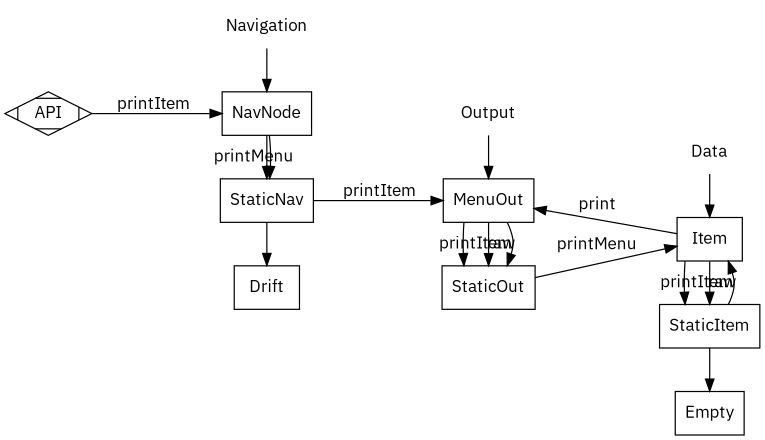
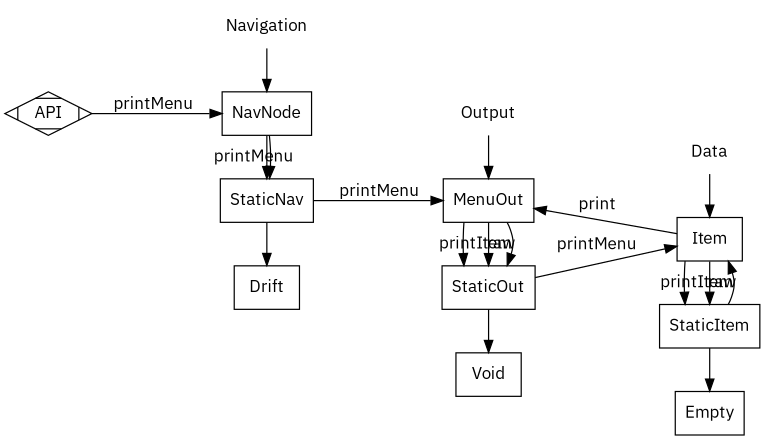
edge "API" -> "NavNode": label "printItem" -> "printMenu"
edge "StaticNav" -> "MenuOut": label "printItem" -> "printMenu"
node "Void": added
